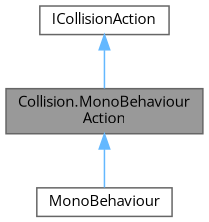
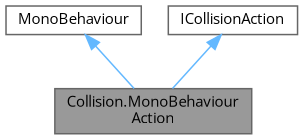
edge "MonoBehaviour" -> "Collision.MonoBehaviour Action": reversed
